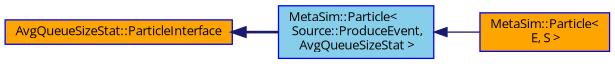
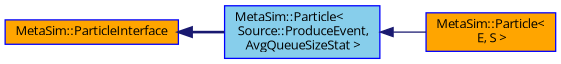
node "AvgQueueSizeStat::ParticleInterface": label "AvgQueueSizeStat::ParticleInterface" -> "MetaSim::ParticleInterface"
